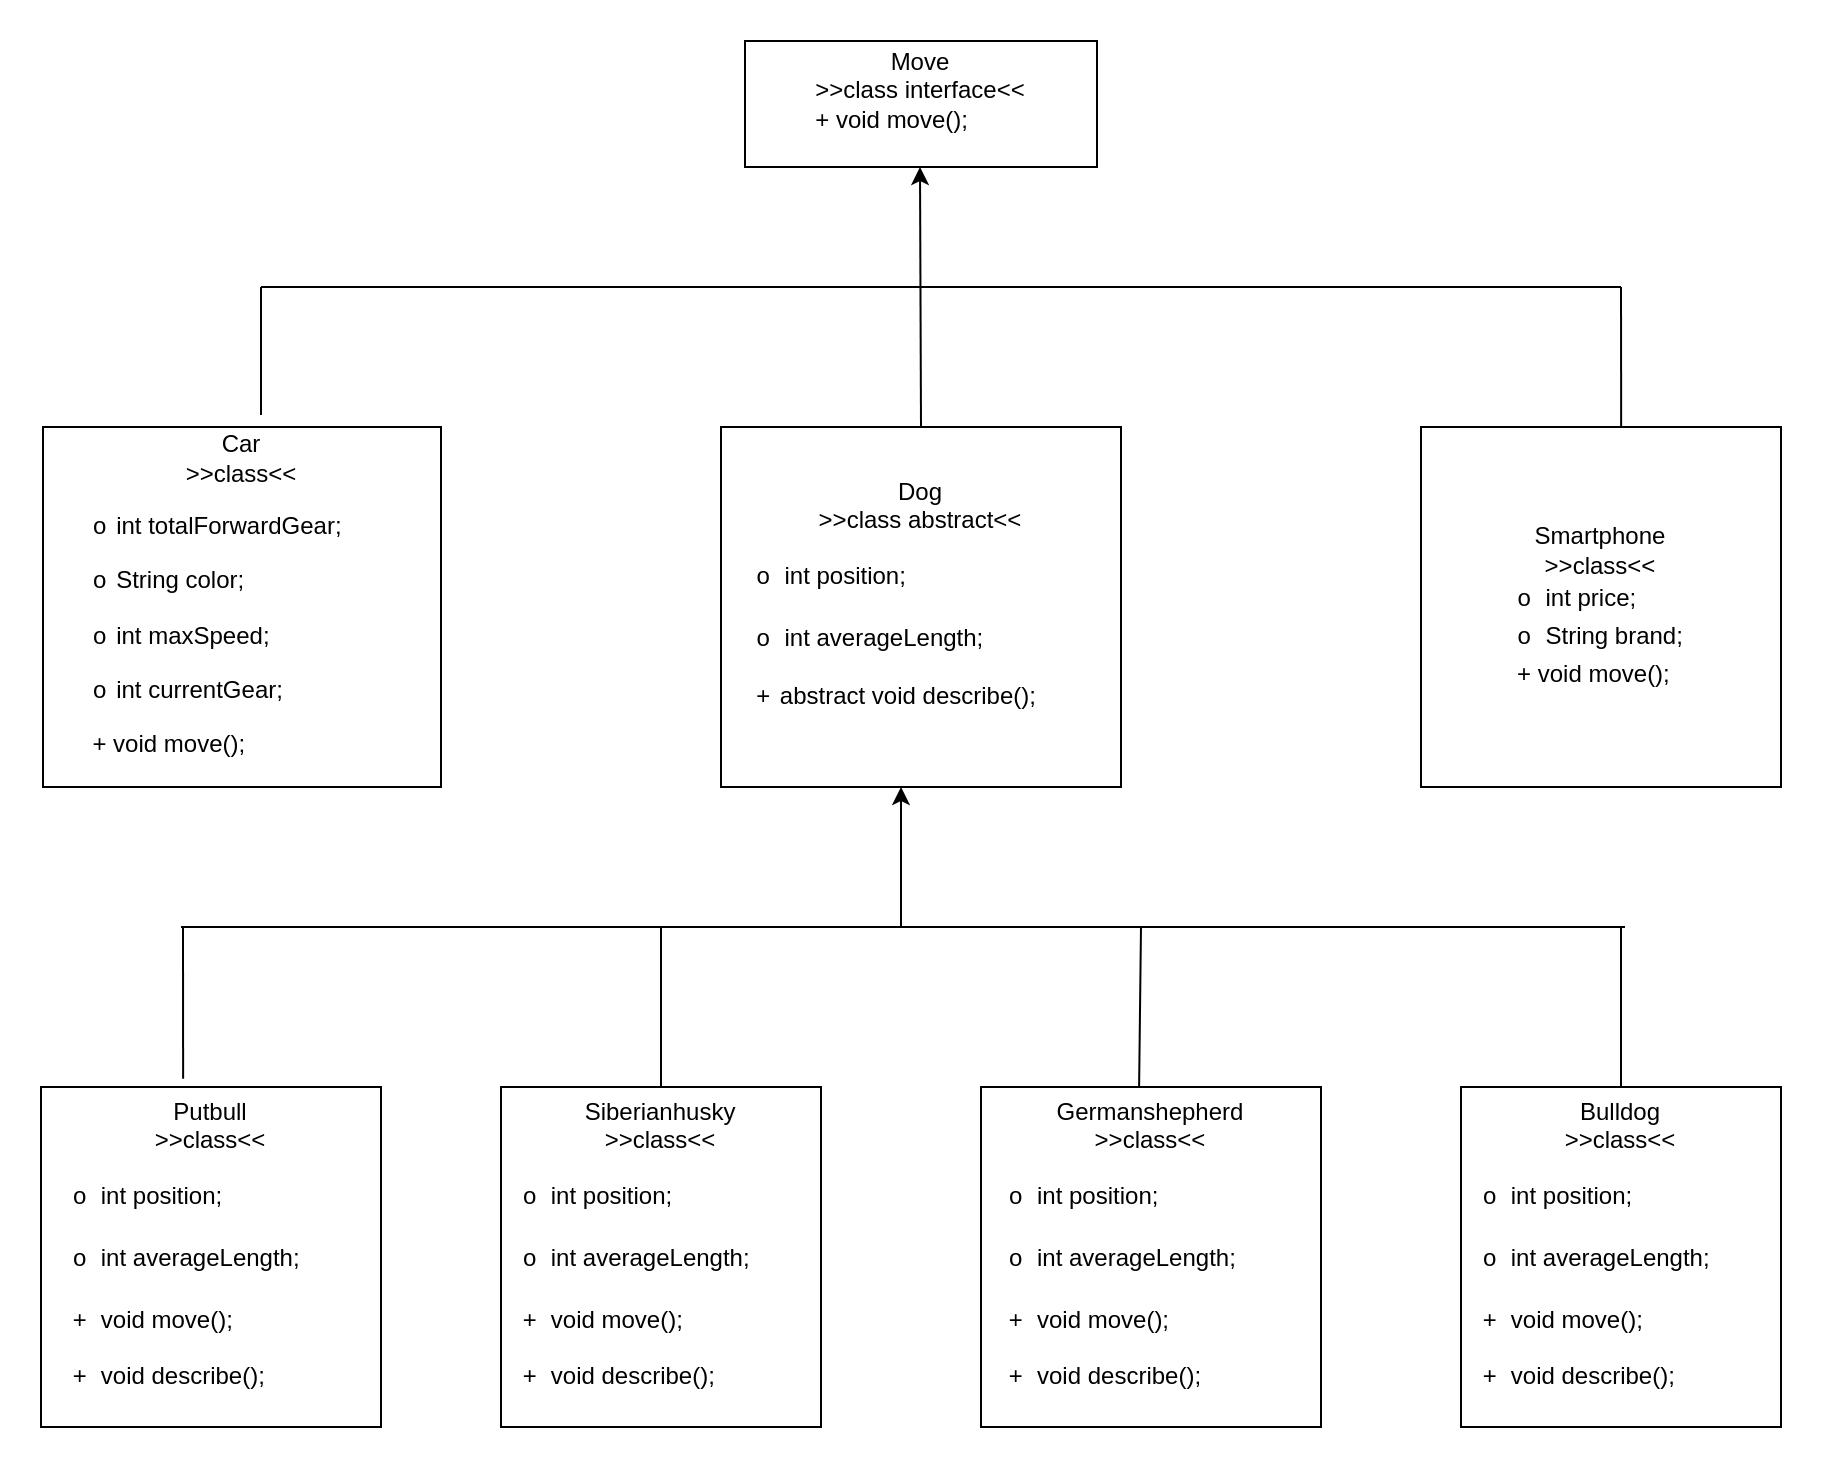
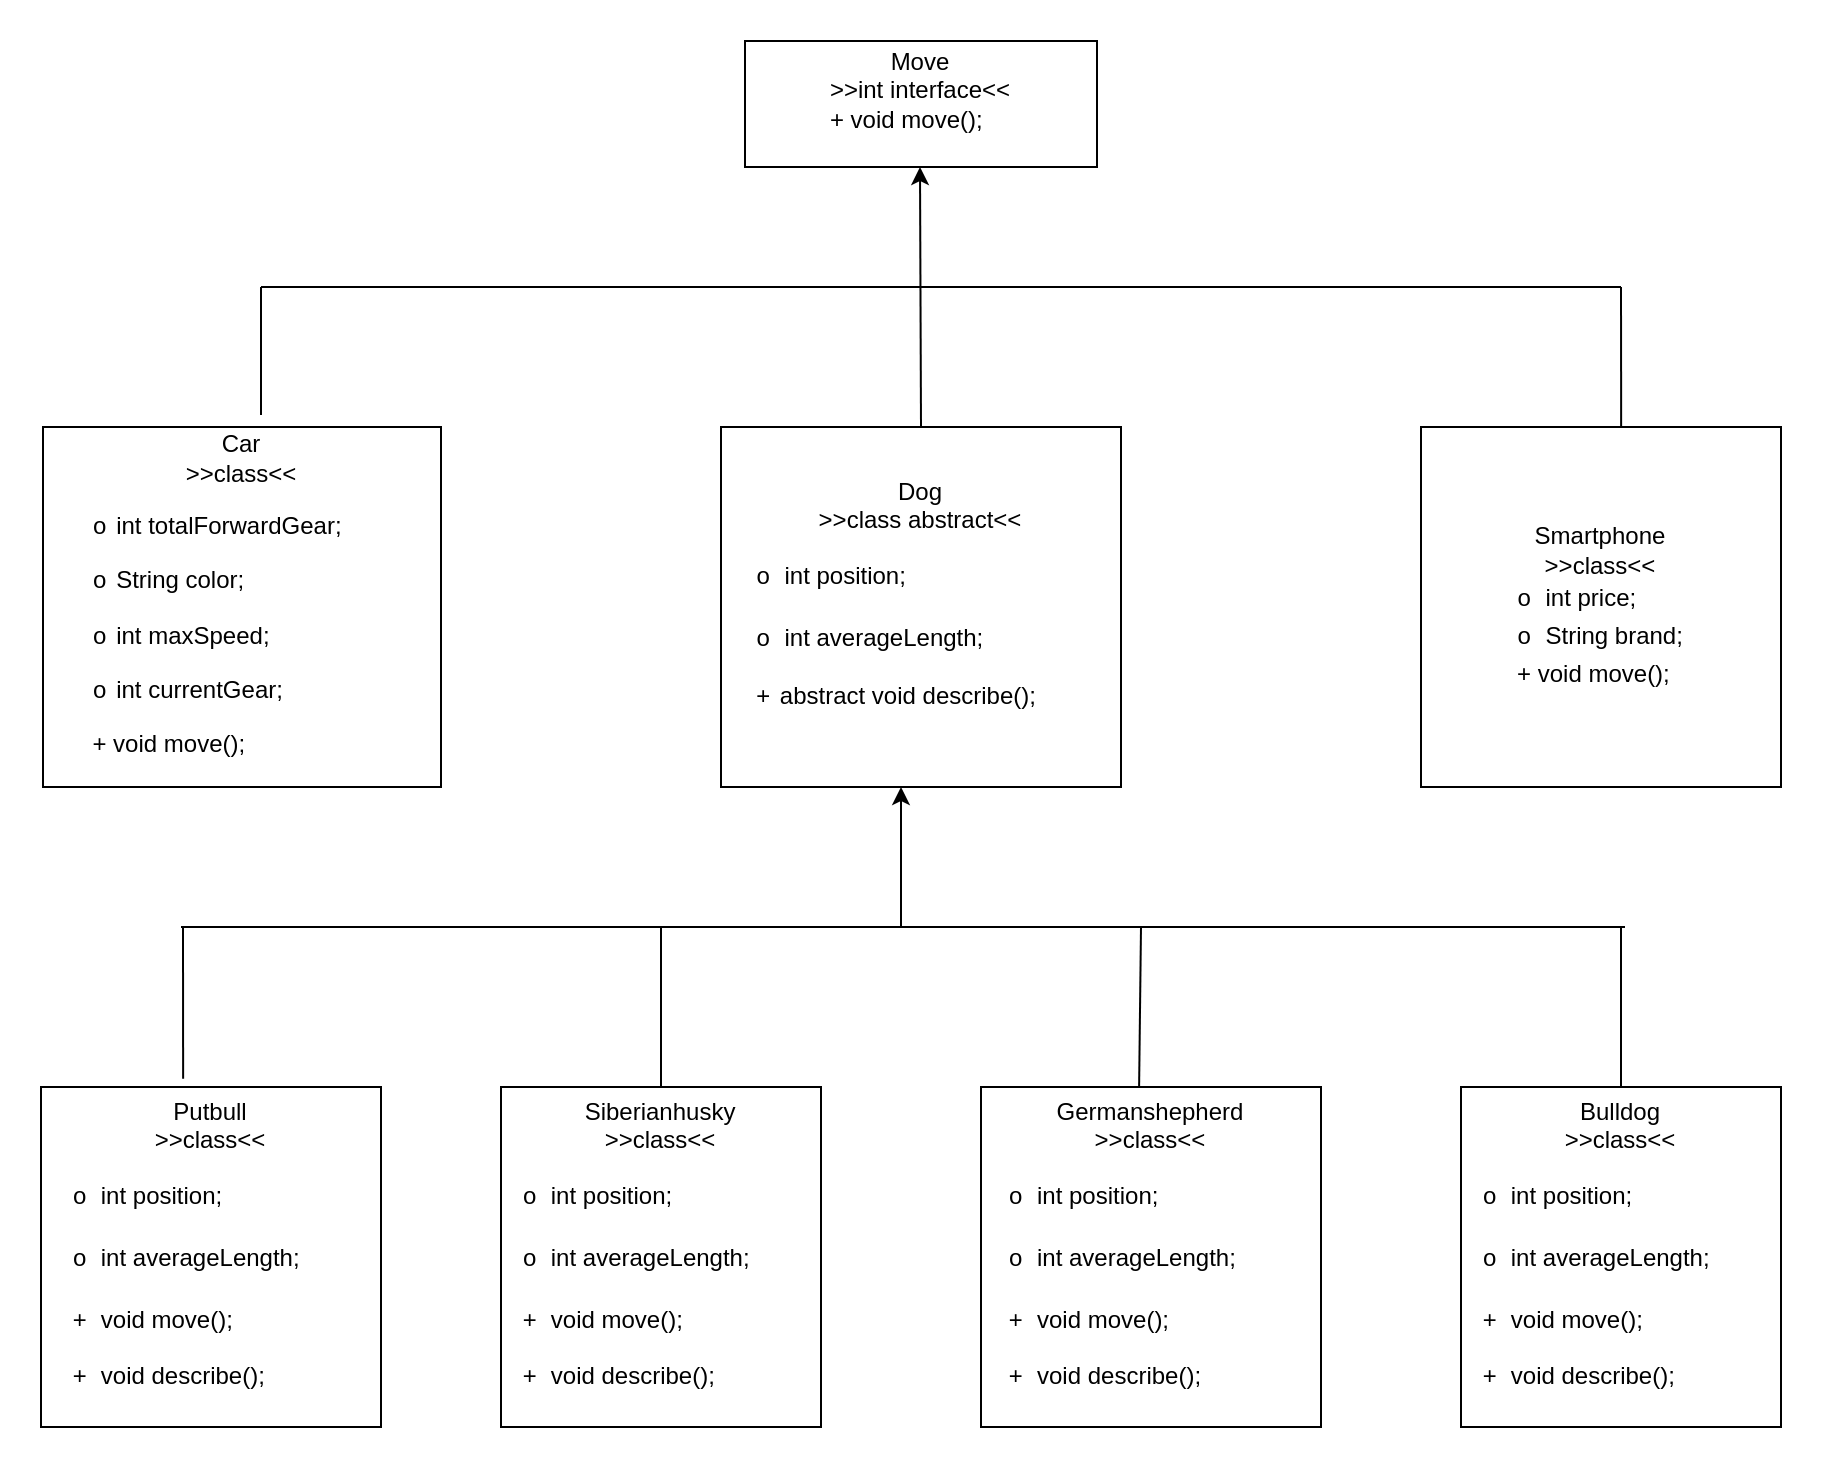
node "Move >>class interface<< + void move();": label "Move >>class interface<< + void move();" -> "Move >>int interface<< + void move();"
